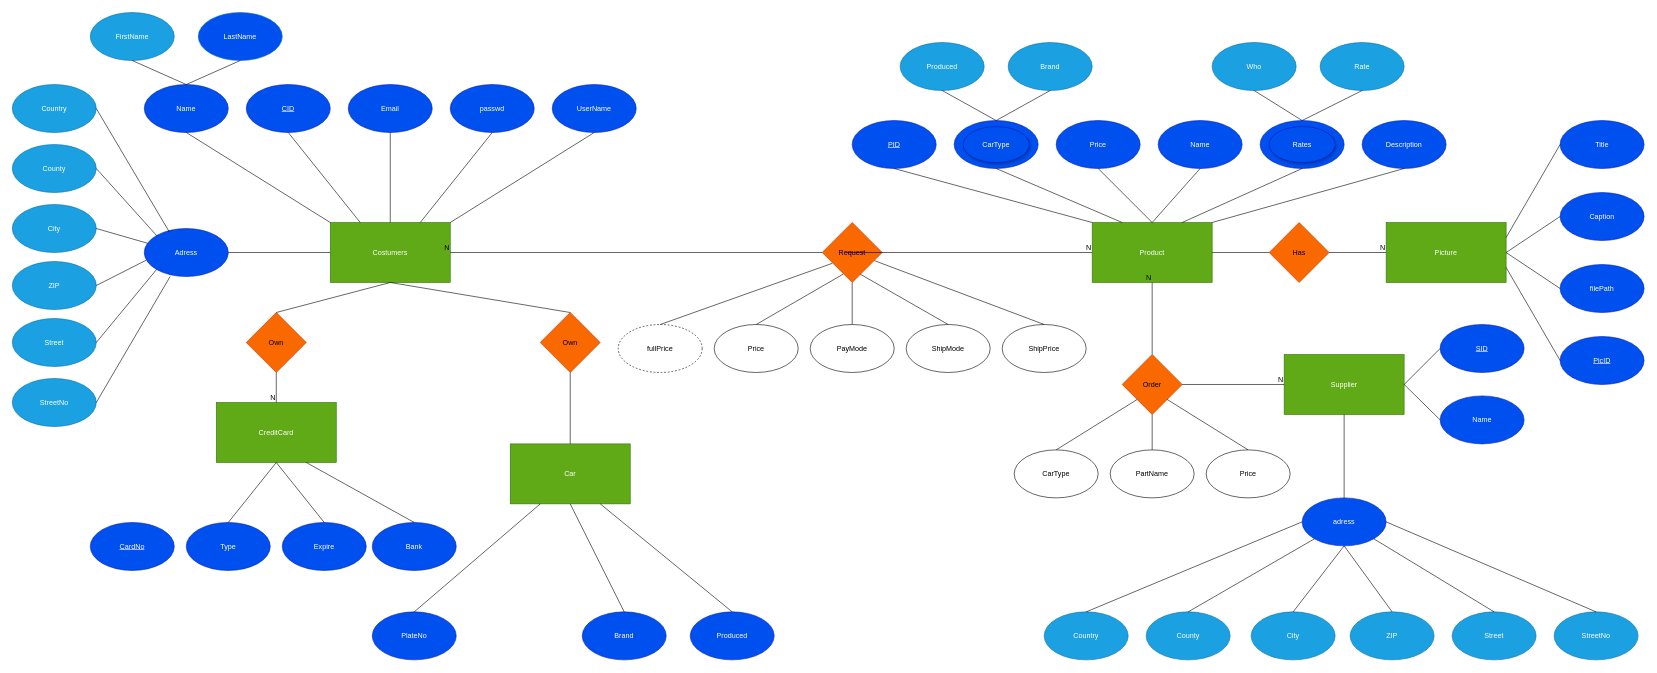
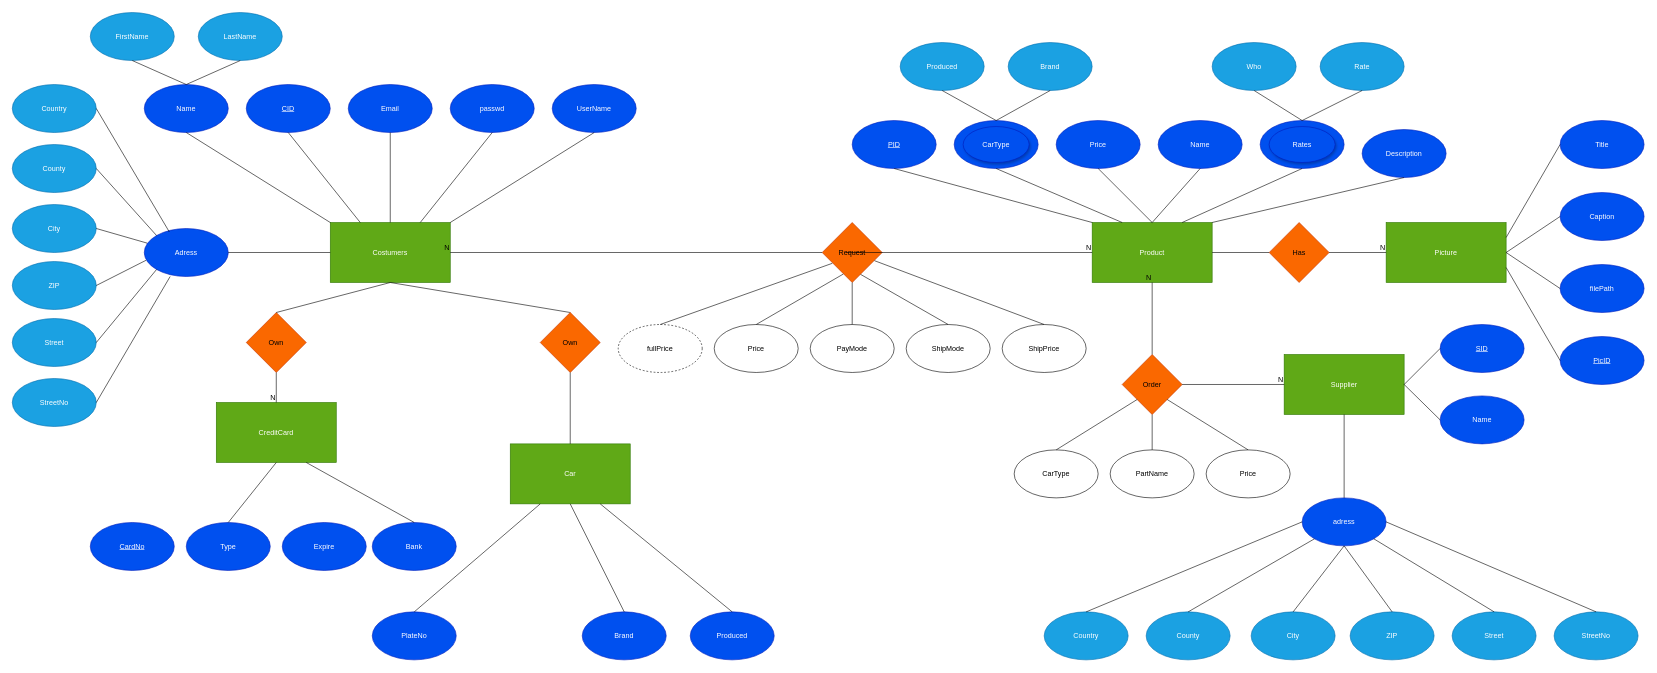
node "LastName": fillcolor #0050ef -> #1ba1e2
node "Description": moved (1404, 144) -> (1404, 153)
edge "CreditCard" -- "Expire": removed
